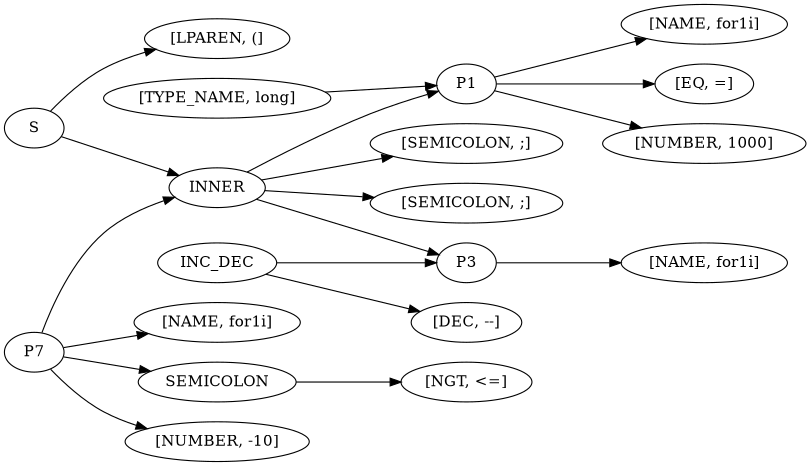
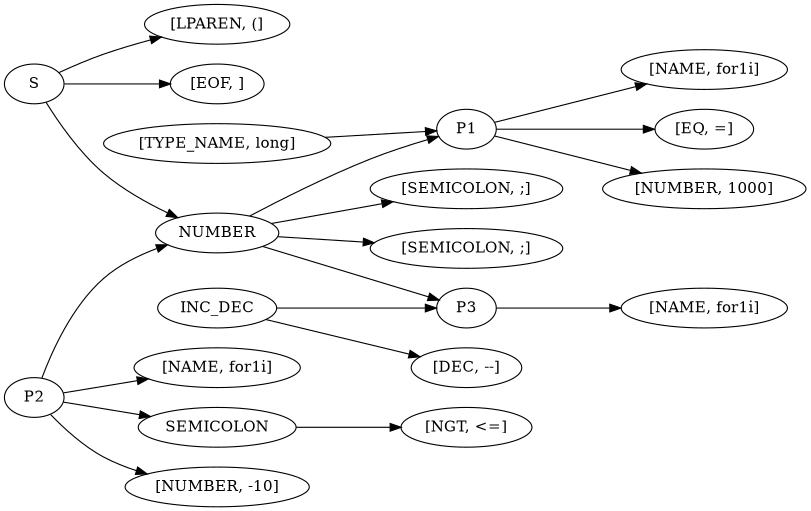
node "[EOF, ]": added
node "INNER": label "INNER" -> "NUMBER"
node "P7": label "P7" -> "P2"
